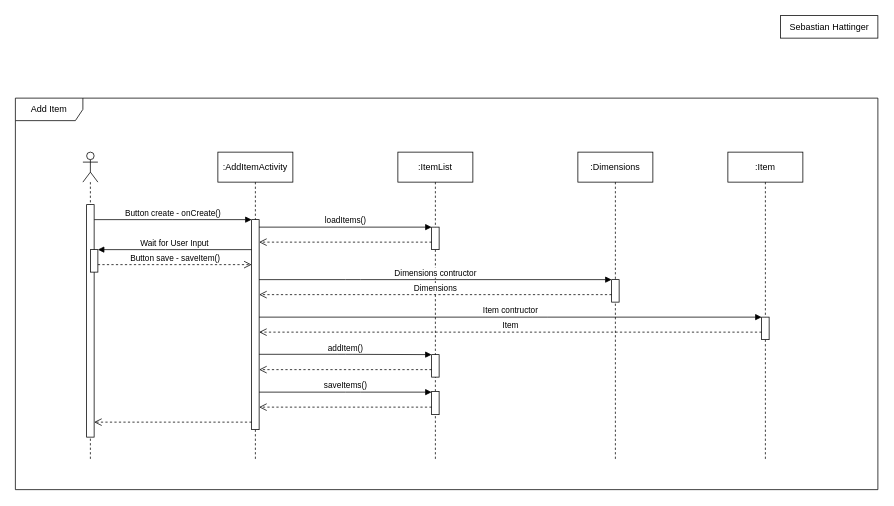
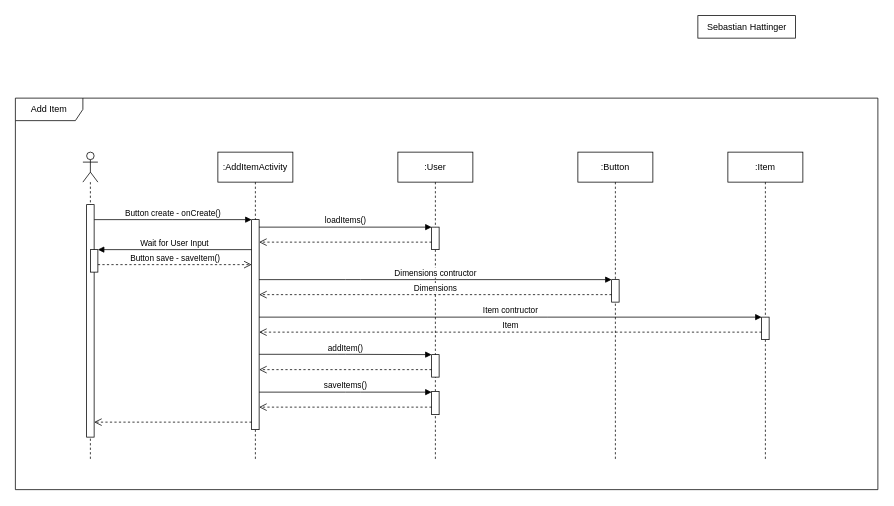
node "Sebastian Hattinger": moved (829, 27) -> (747, 27)
node ":ItemList": label ":ItemList" -> ":User"
node ":Dimensions": label ":Dimensions" -> ":Button"
